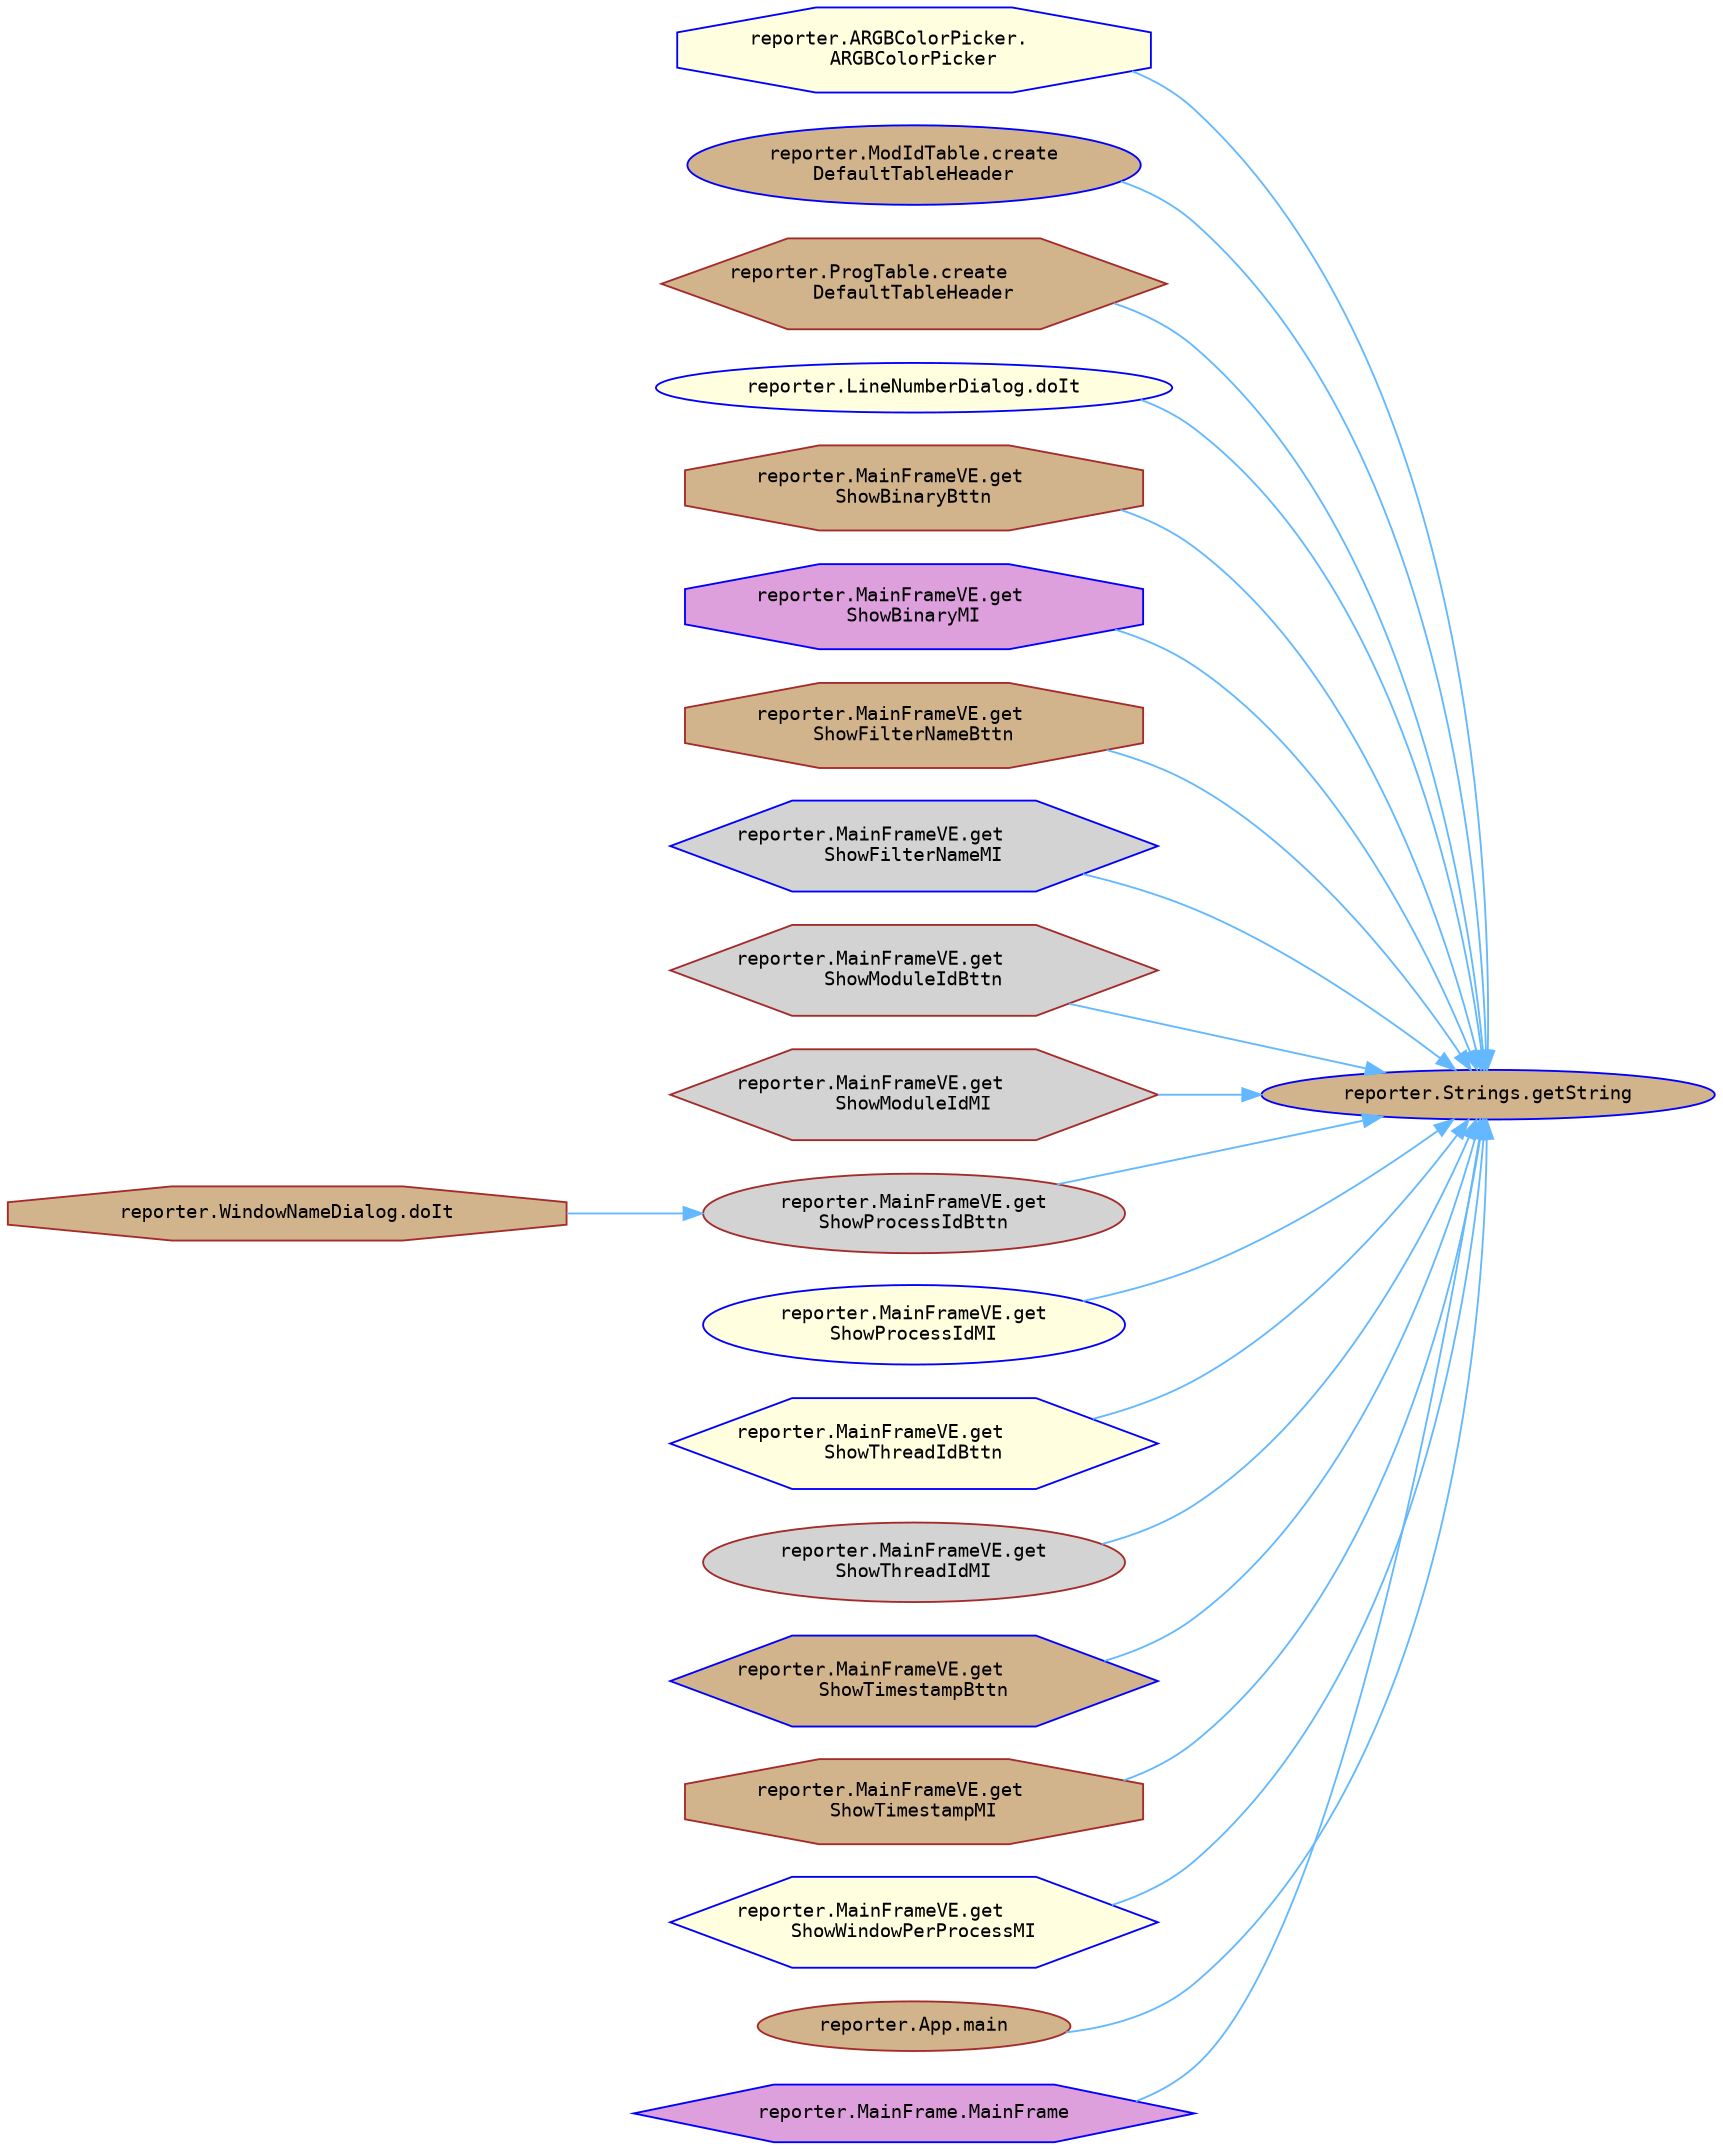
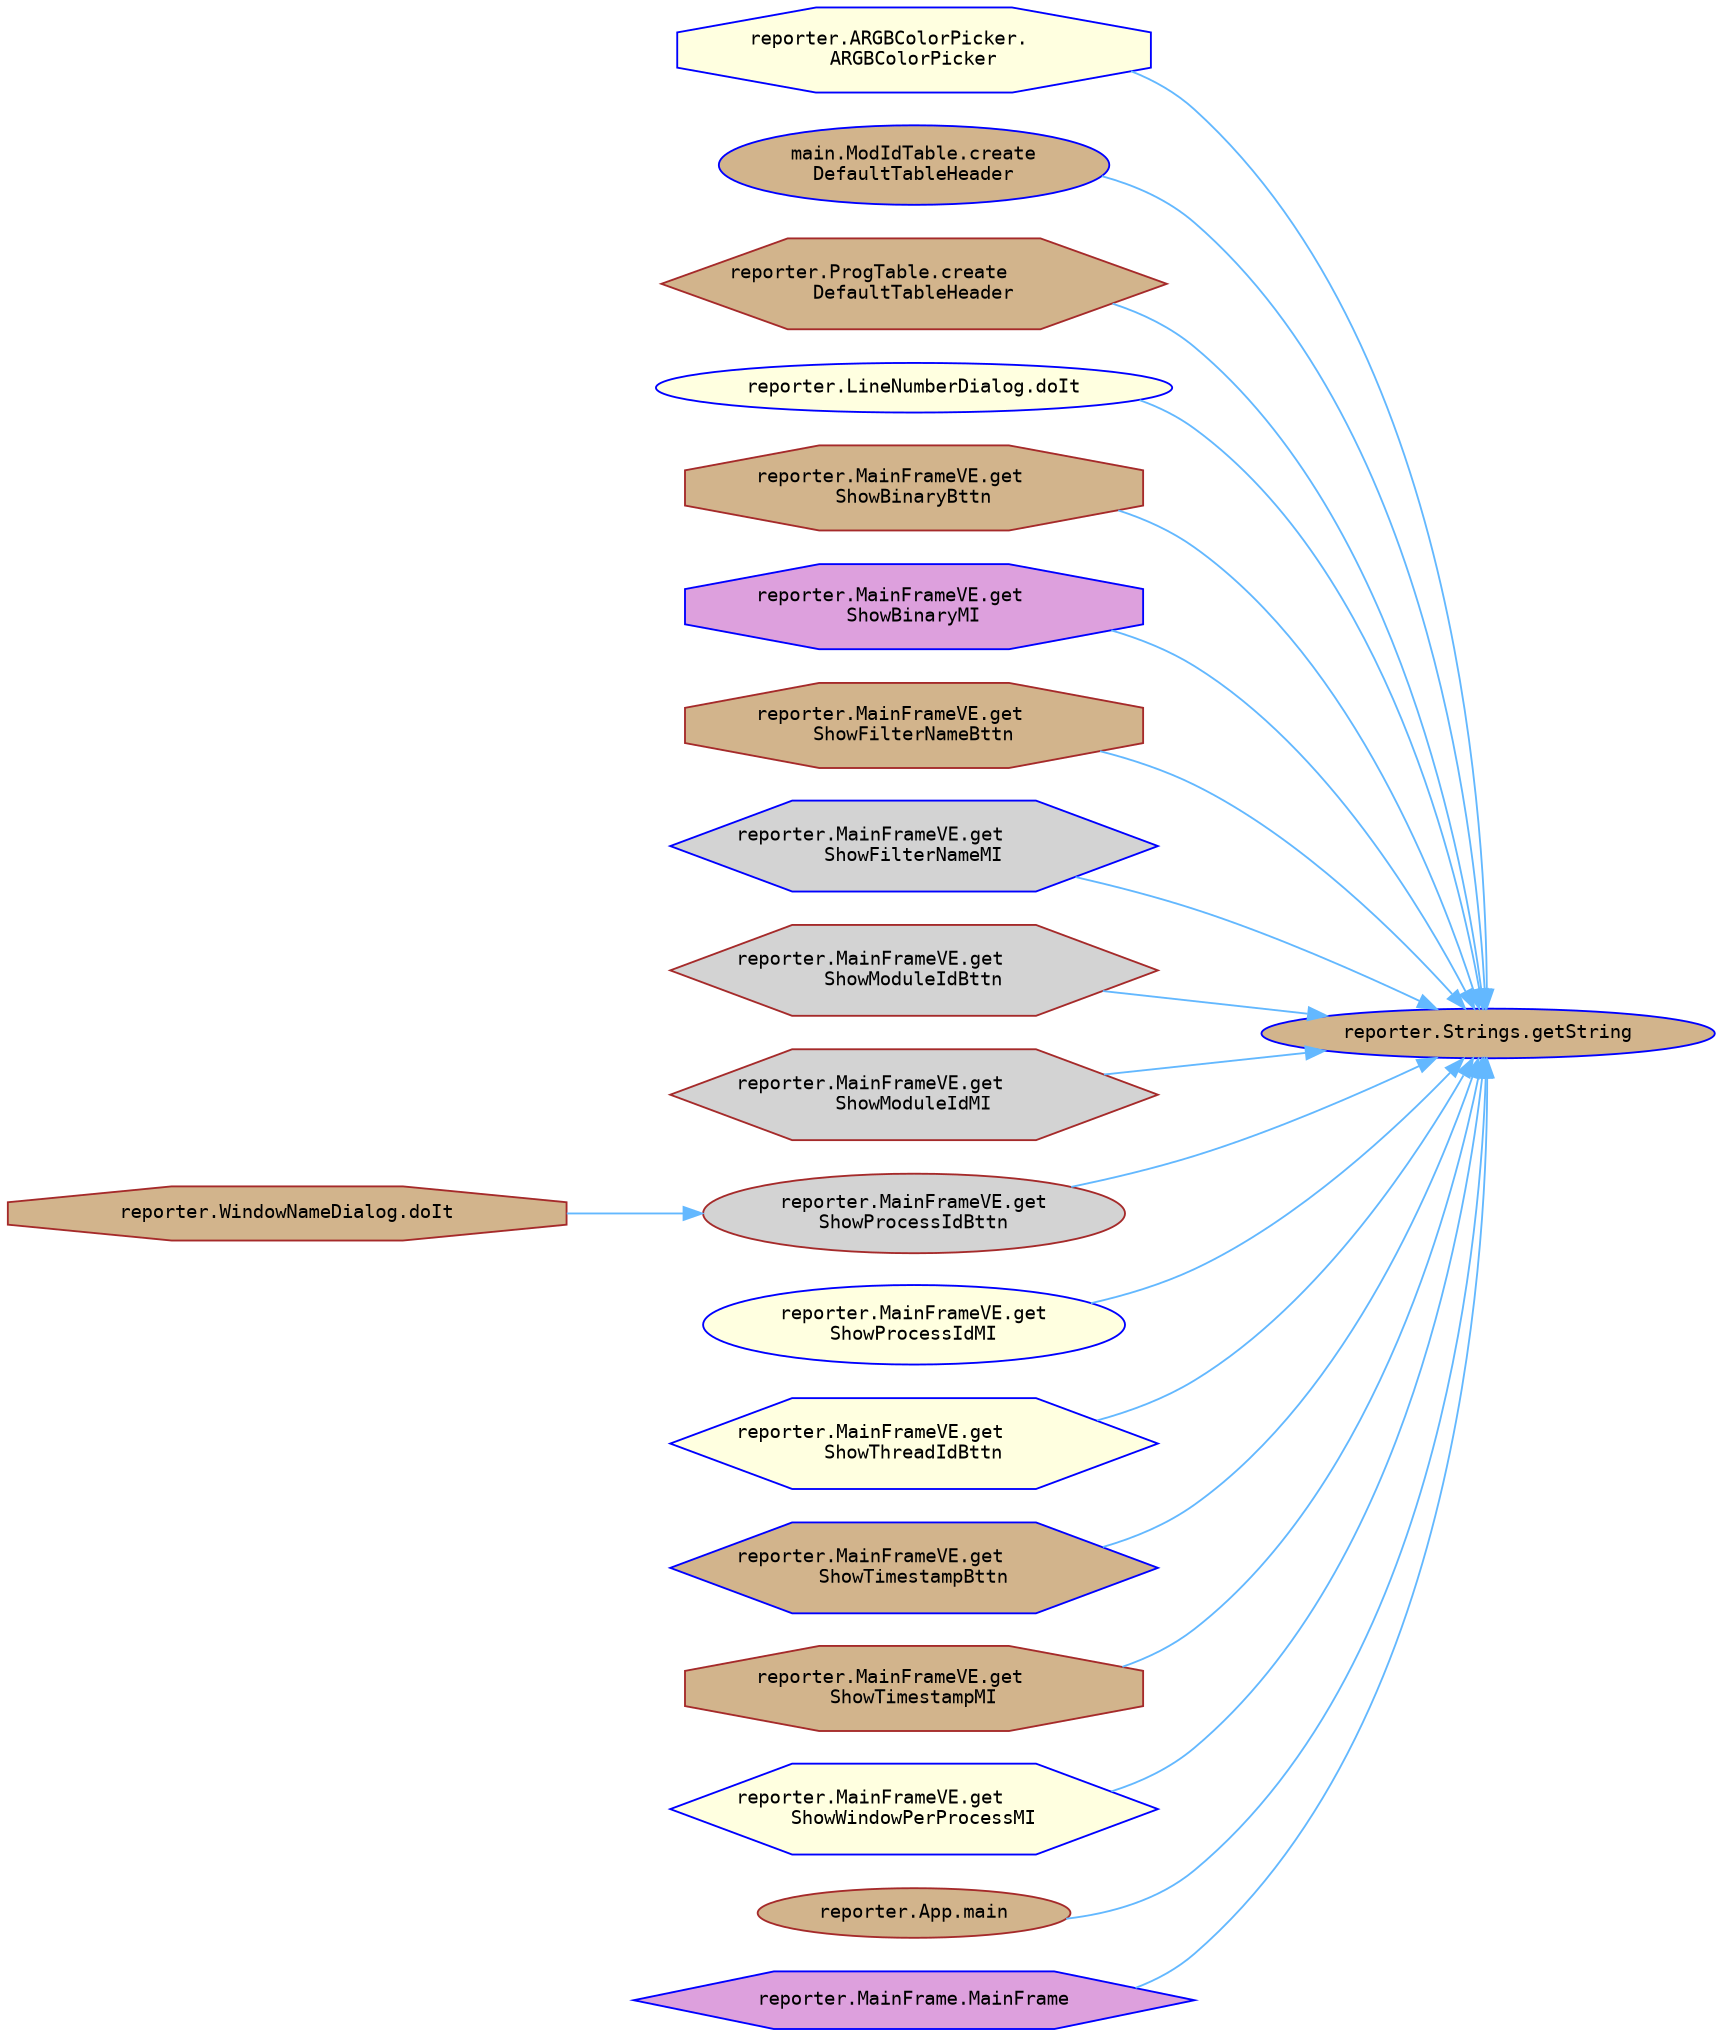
node "reporter.ModIdTable.create DefaultTableHeader": label "reporter.ModIdTable.create DefaultTableHeader" -> "main.ModIdTable.create DefaultTableHeader"
node "reporter.MainFrameVE.get ShowThreadIdMI": removed
